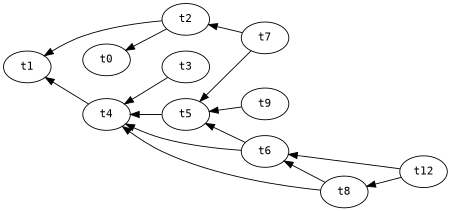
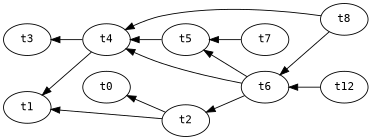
edge "t7" -> "t2": now "t6" -> "t2"
edge "t3" -> "t4": reversed
node "t9": removed
edge "t12" -> "t8": removed
